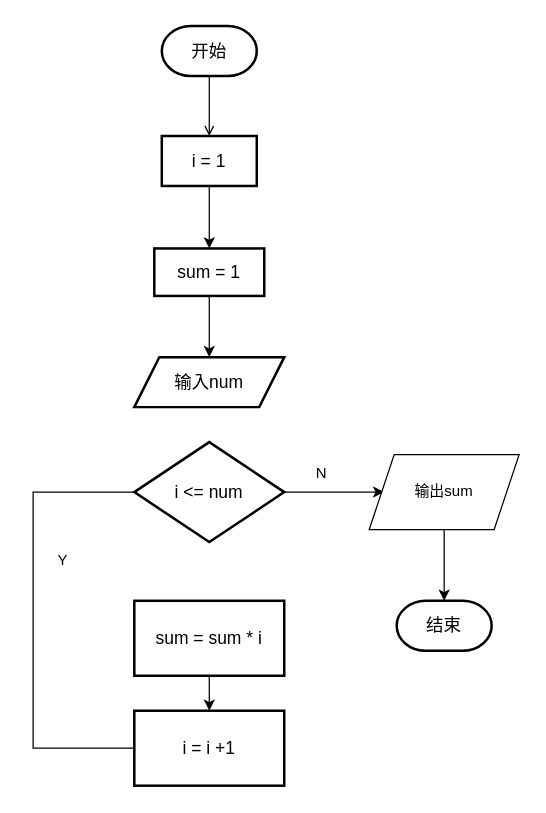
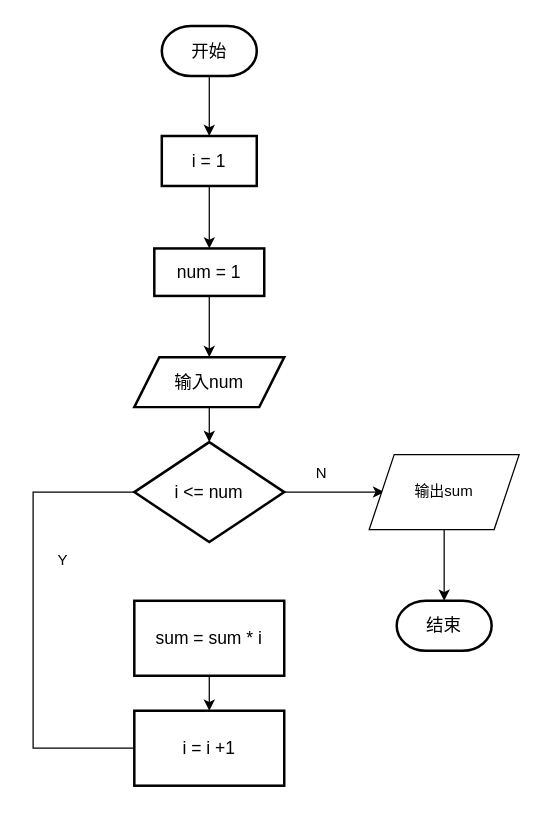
edge "开始" -> "i = 1": arrowhead open -> classic
node "sum = 1": label "sum = 1" -> "num = 1"
edge "输入num" -> "i <= num": added
